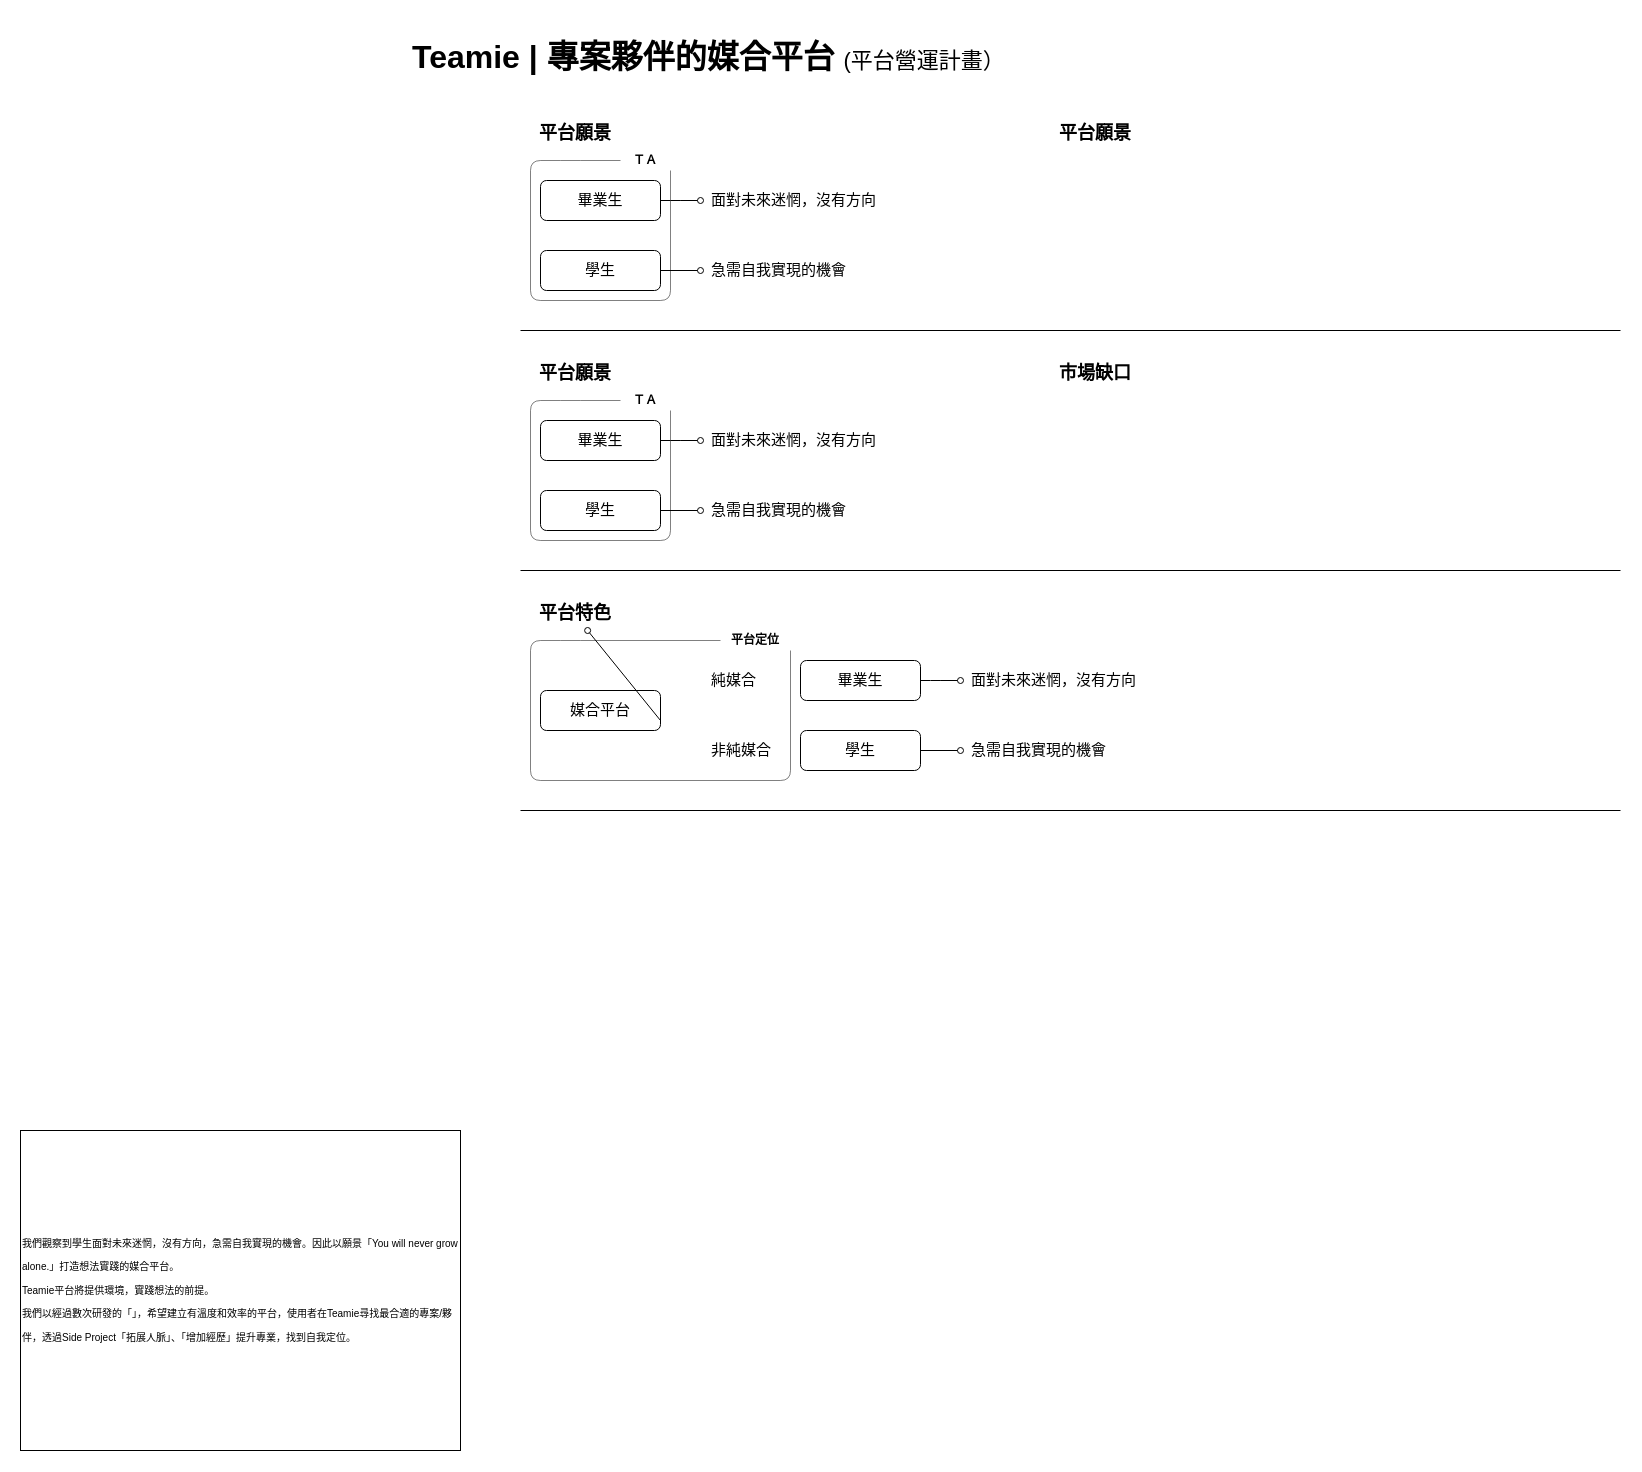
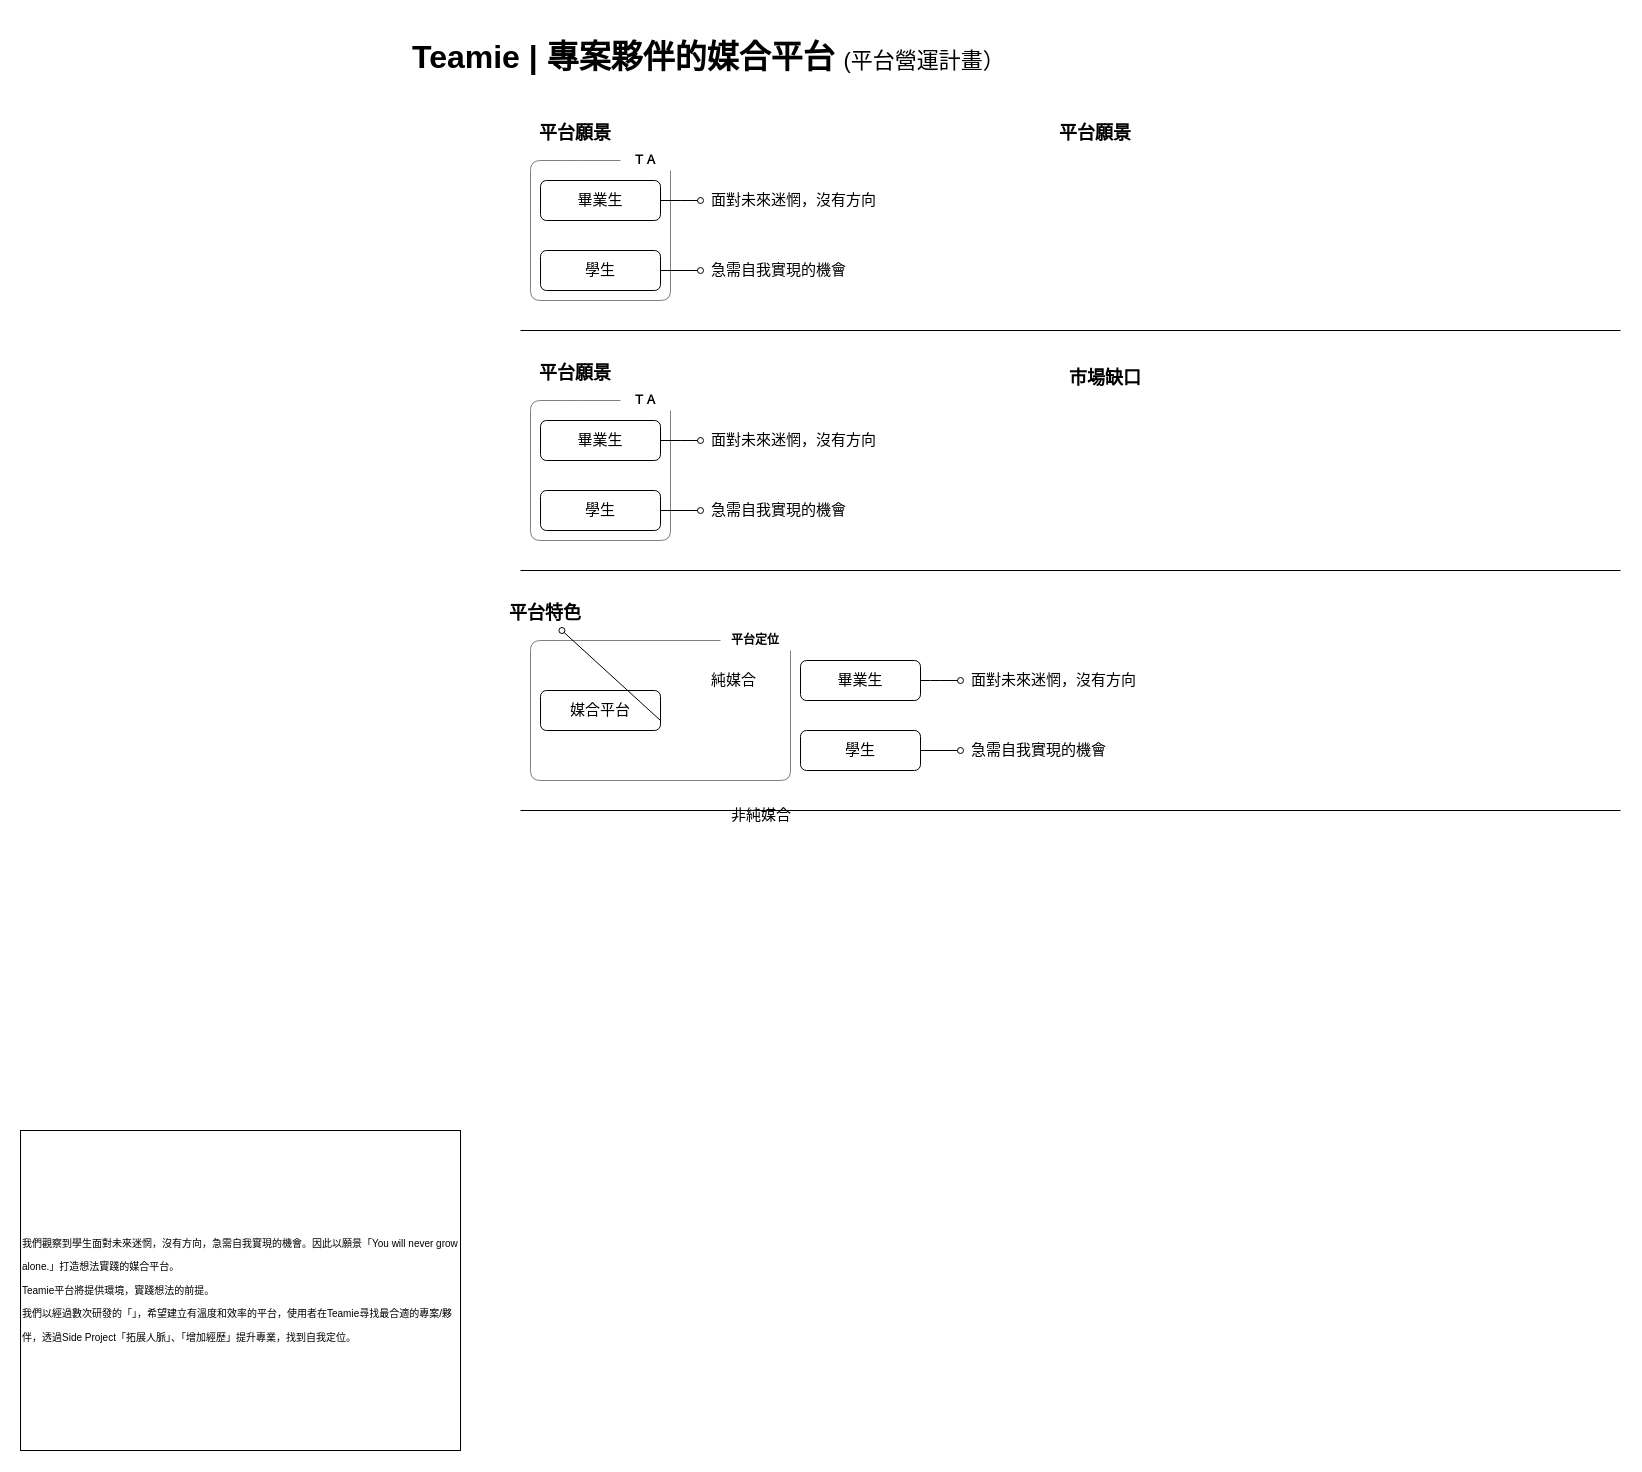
node "市場缺口": moved (1096, 376) -> (1106, 381)
node "平台特色": moved (576, 616) -> (546, 616)
node "非純媒合": moved (741, 751) -> (761, 816)
